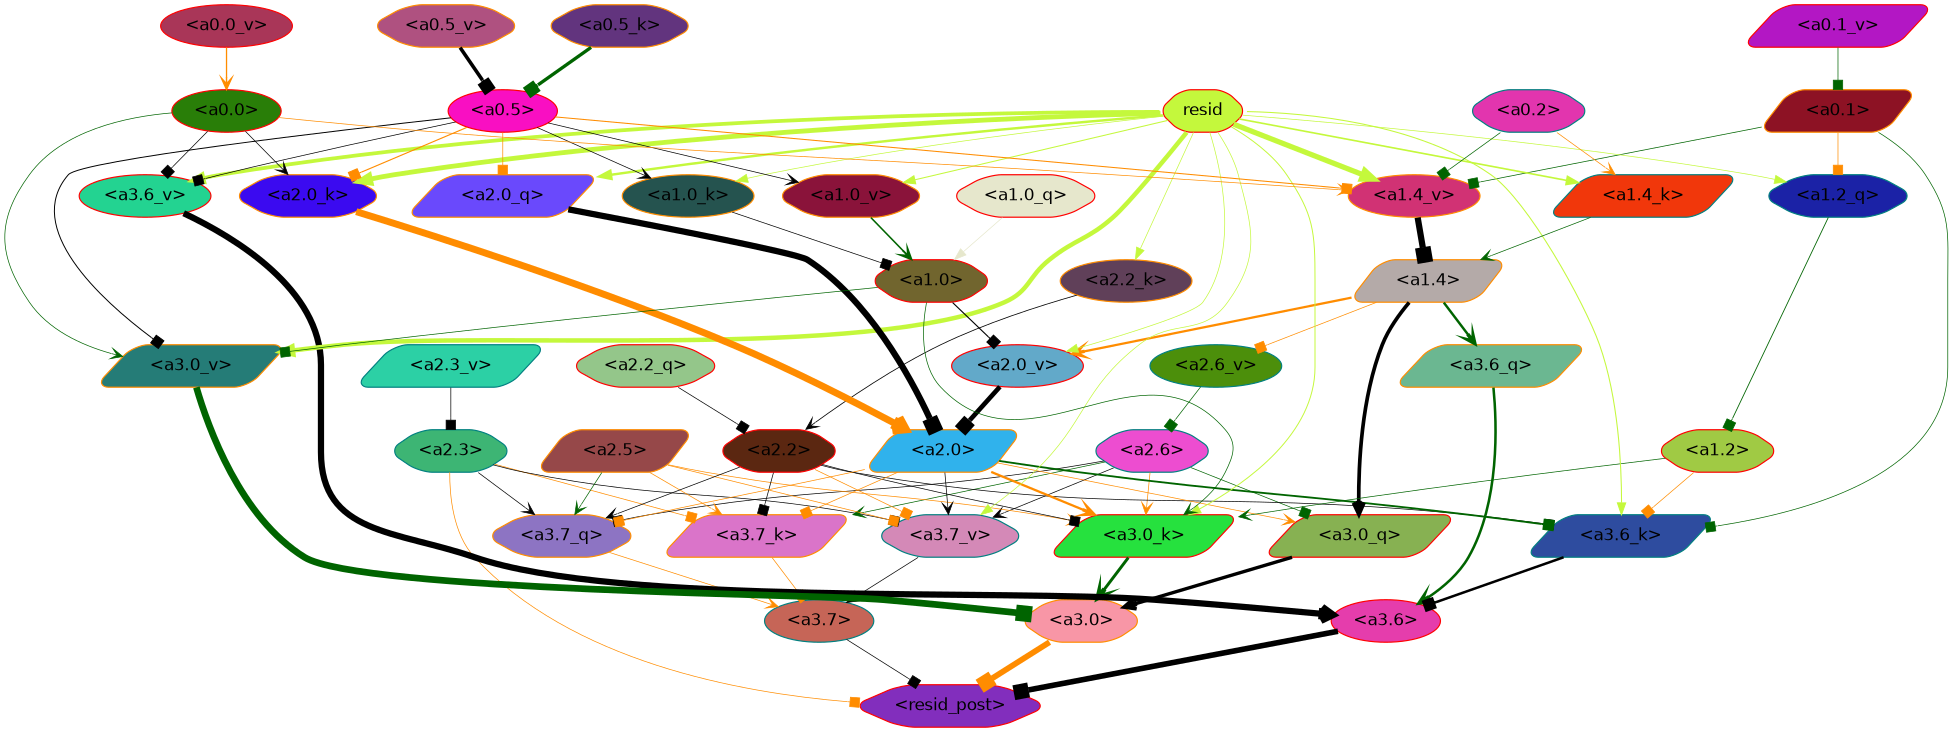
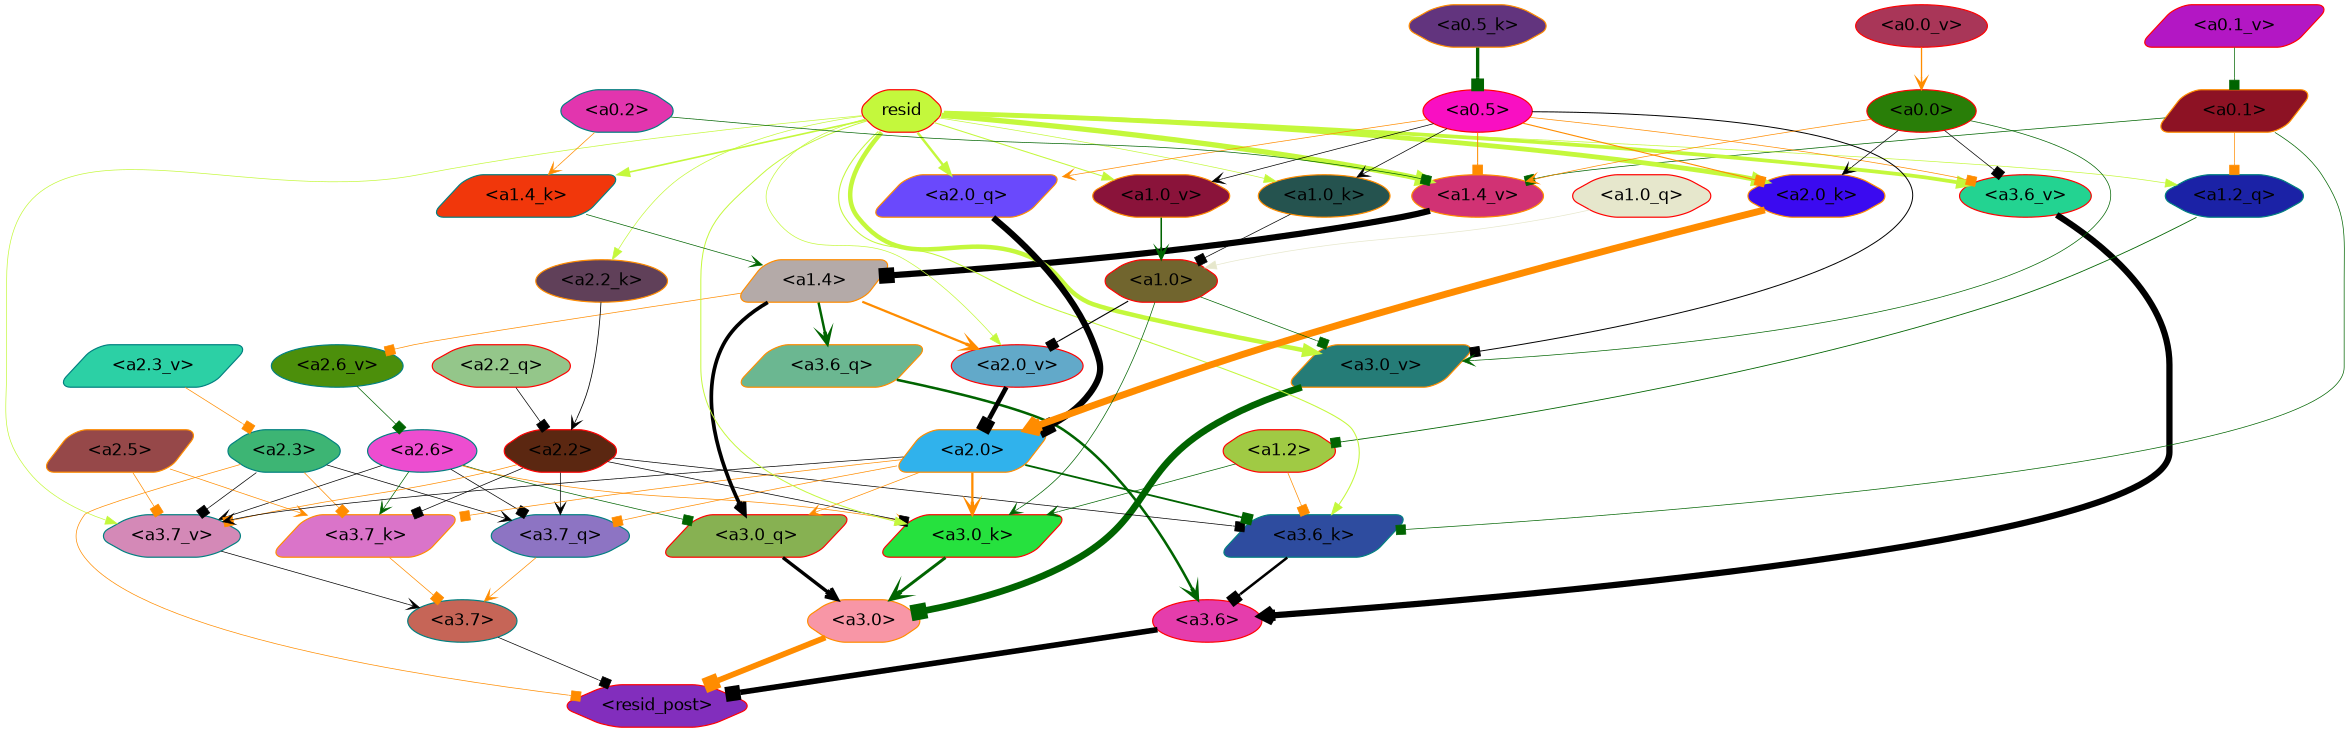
node "<a0.5_v>": removed
edge "<a0.5>" -> "<a2.0_q>": arrowhead box -> vee
edge "<a0.5>" -> "<a3.6_v>": color black -> darkorange
edge "<a2.3_v>" -> "<a2.3>": color black -> darkorange
node "<a2.6>": shape hexagon -> ellipse
edge "<a2.5>" -> "<a3.7_q>": removed
edge "<a2.5>" -> "<a3.0_k>": removed
node "<a3.7_q>": color darkorange -> teal
